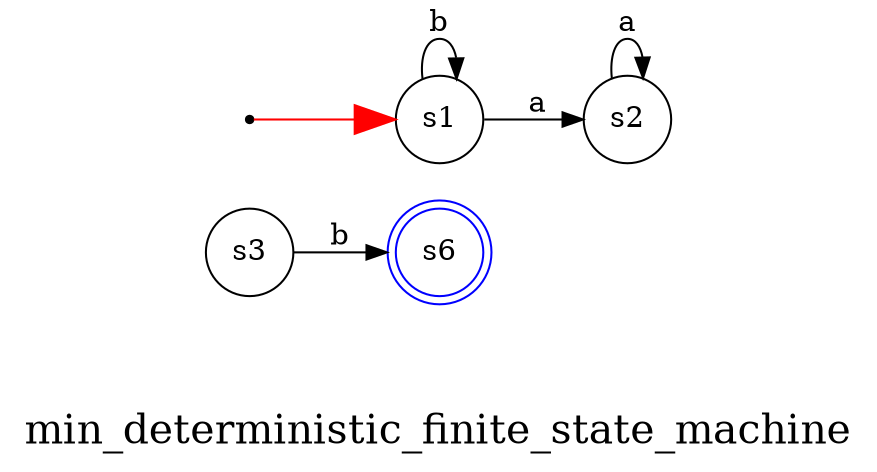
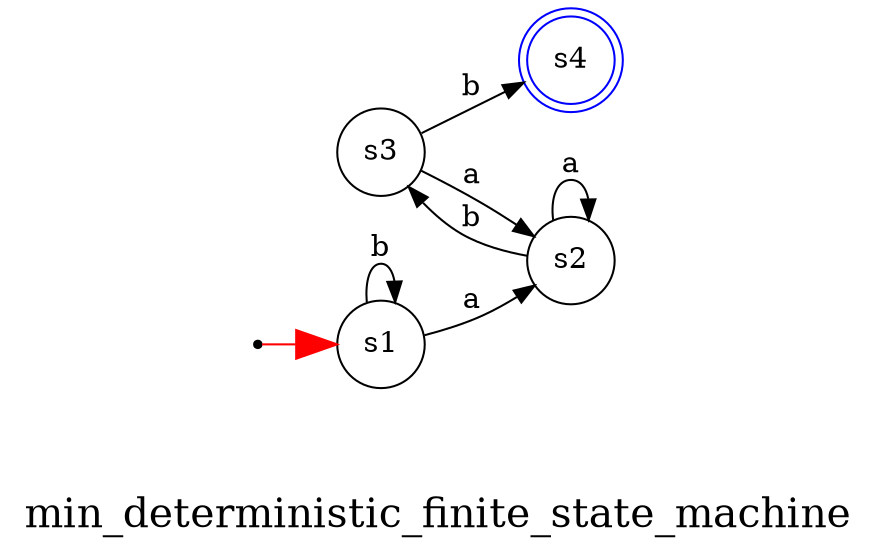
edge "s3" -> "s2": added, label "a"
edge "s2" -> "s3": added, label "b"
node "s6": label "s6" -> "s4"
